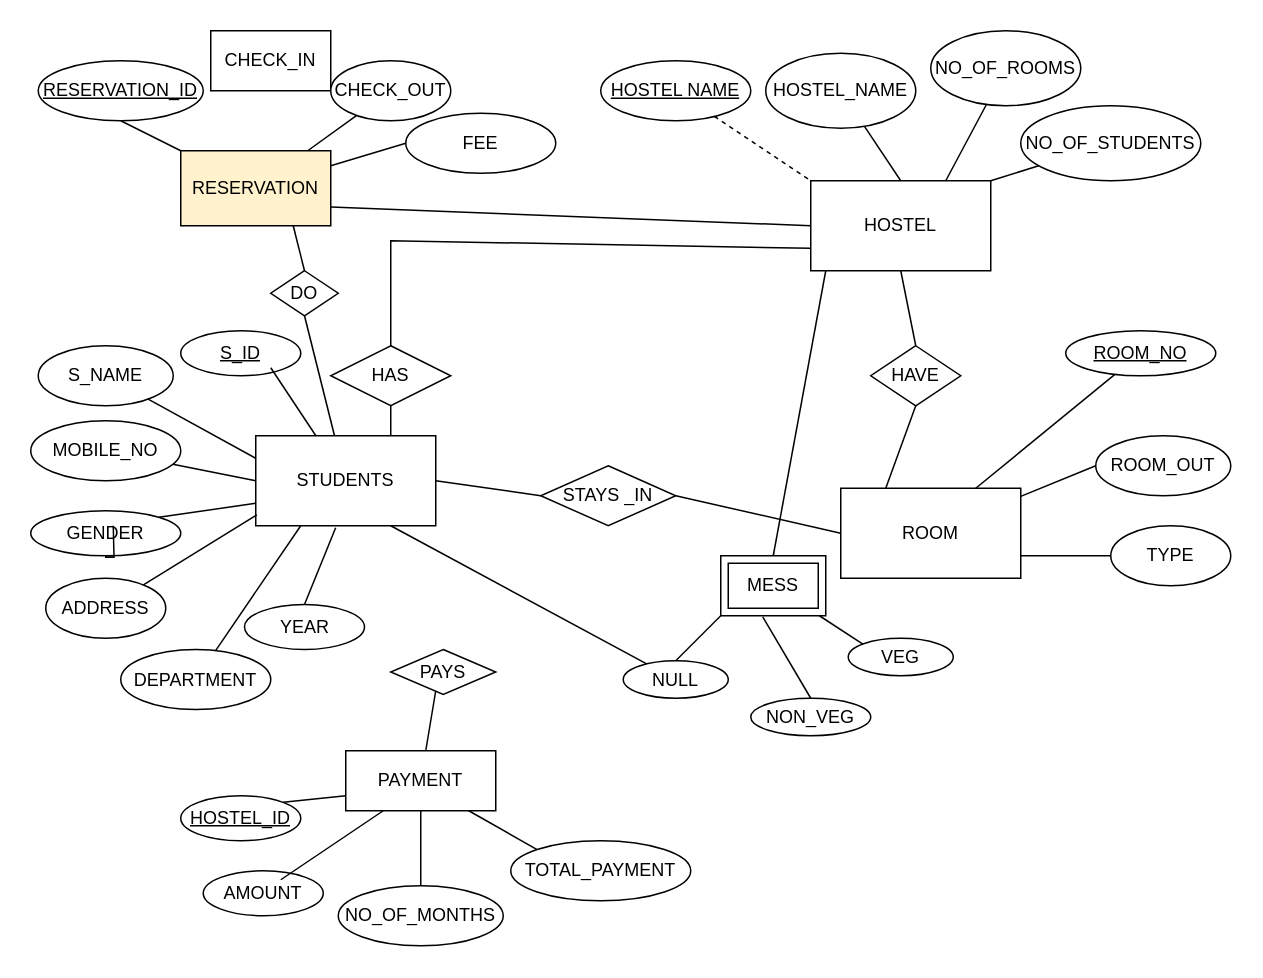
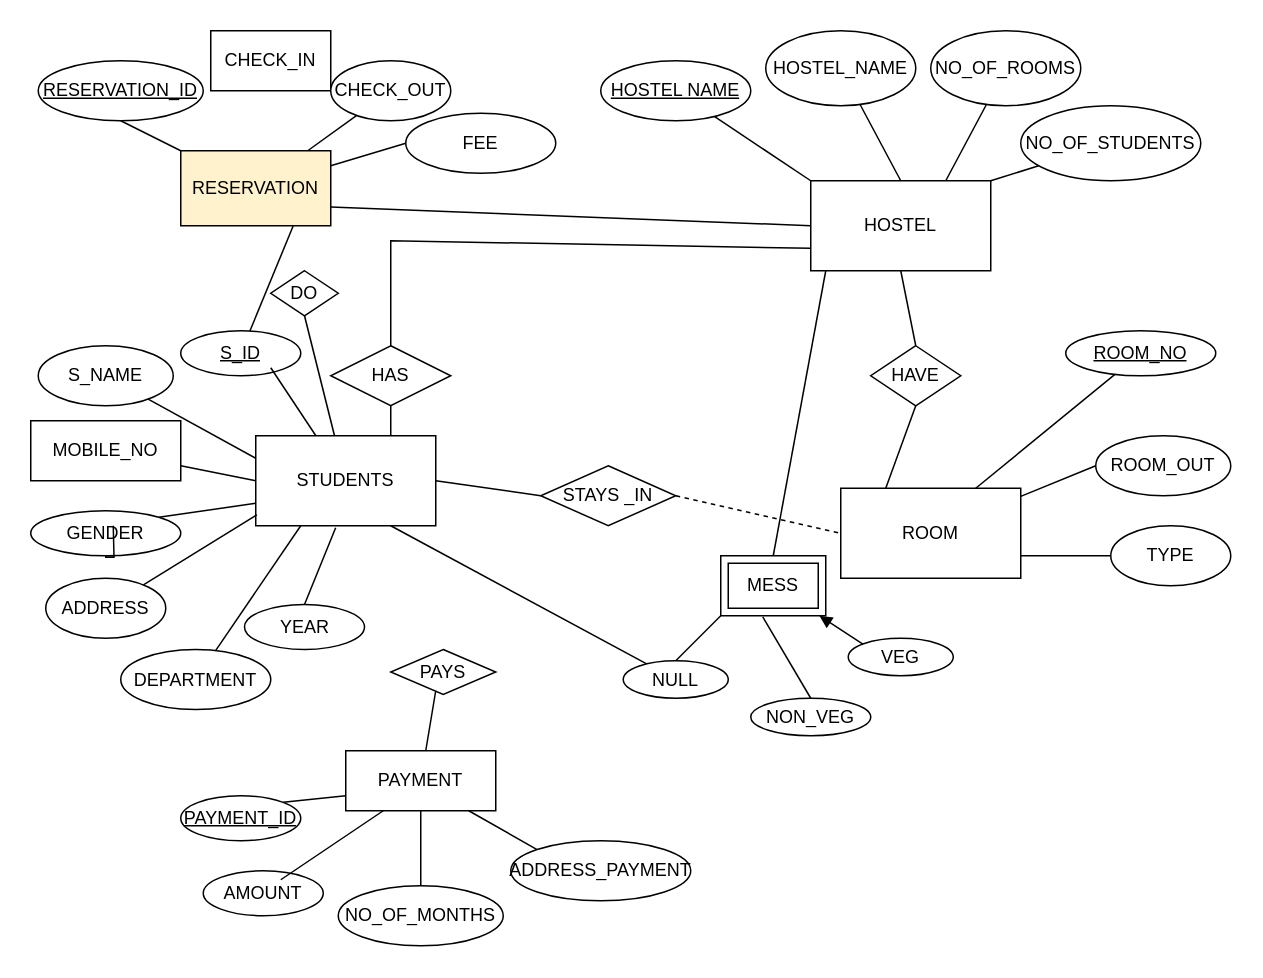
node "HOSTEL_NAME": moved (841, 91) -> (841, 68)
edge "HOSTEL NAME" -- "HOSTEL": style dashed -> solid
edge "RESERVATION" -- "DO": now "RESERVATION" -- "S_ID"
node "MOBILE_NO": shape ellipse -> rectangle
edge "STAYS _IN" -- "ROOM": style solid -> dashed
edge "MESS" -- "VEG": arrowhead none -> block
node "HOSTEL_ID": label "HOSTEL_ID" -> "PAYMENT_ID"
node "TOTAL_PAYMENT": label "TOTAL_PAYMENT" -> "ADDRESS_PAYMENT"
